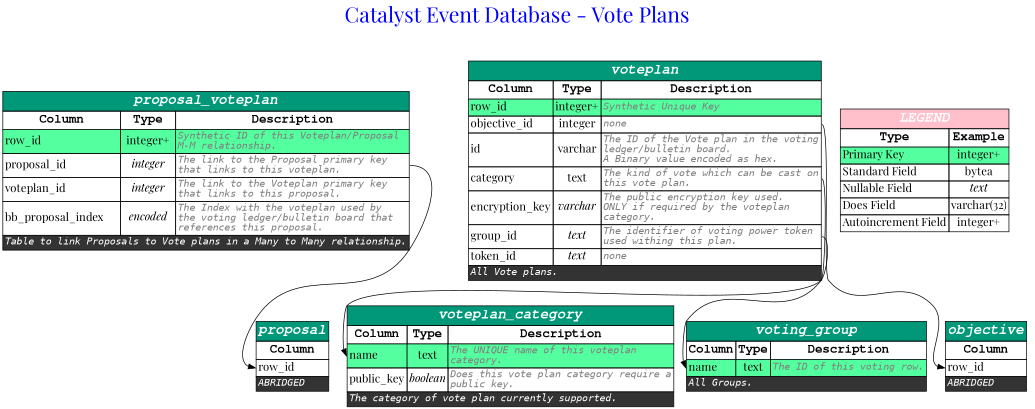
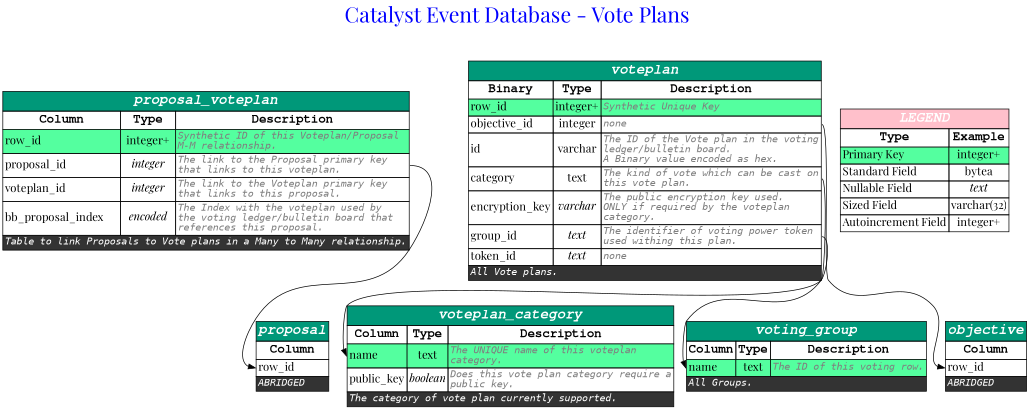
node "voteplan": text "Column" -> "Binary"
node "LEGEND": text "Does Field" -> "Sized Field"
